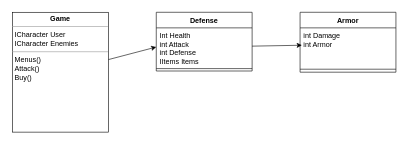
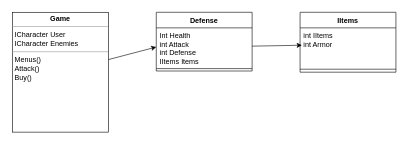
node "Armor": label "Armor" -> "IItems"
node "int Damage int Armor": label "int Damage int Armor" -> "int IItems int Armor"
